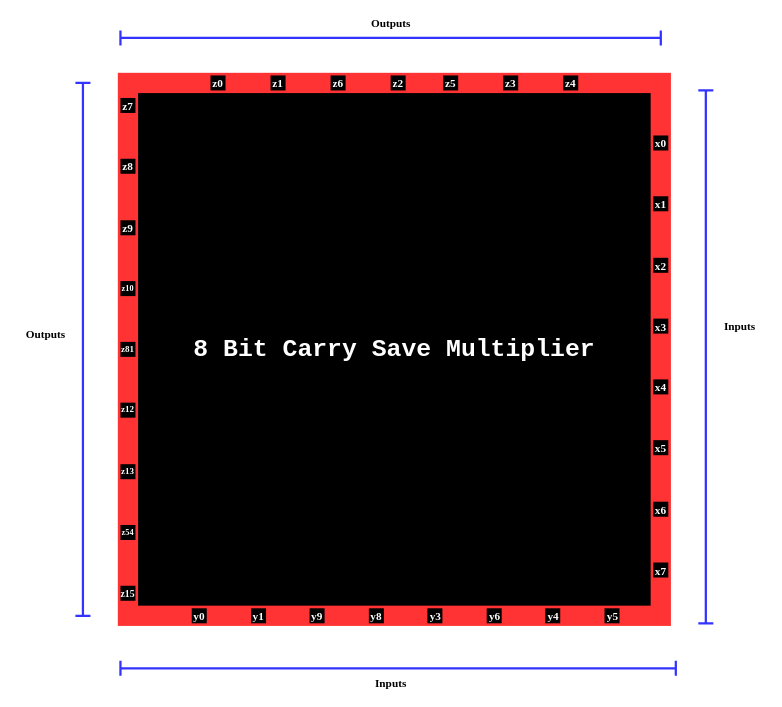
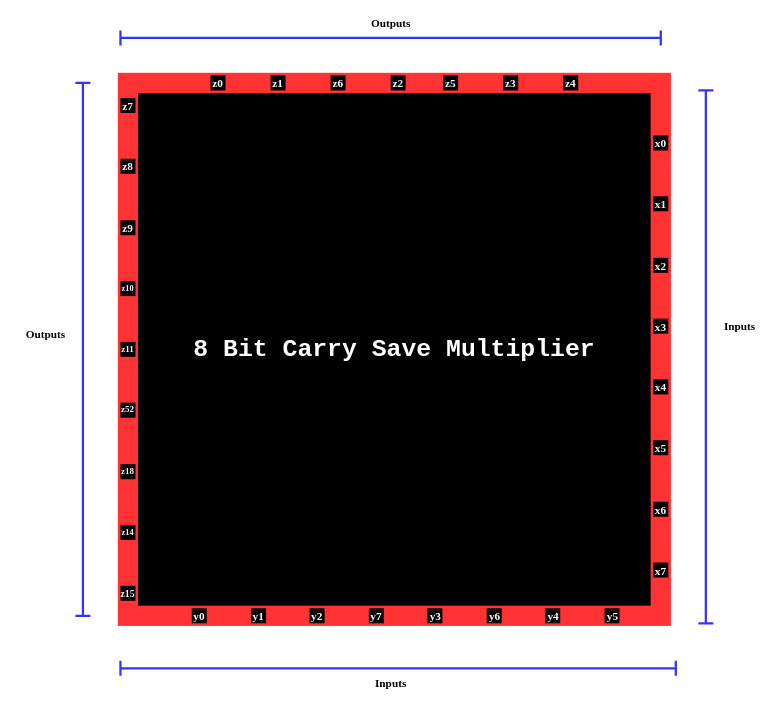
node "z81": label "z81" -> "z11"
node "z12": label "z12" -> "z52"
node "z13": label "z13" -> "z18"
node "z54": label "z54" -> "z14"
node "y9": label "y9" -> "y2"
node "y8": label "y8" -> "y7"
